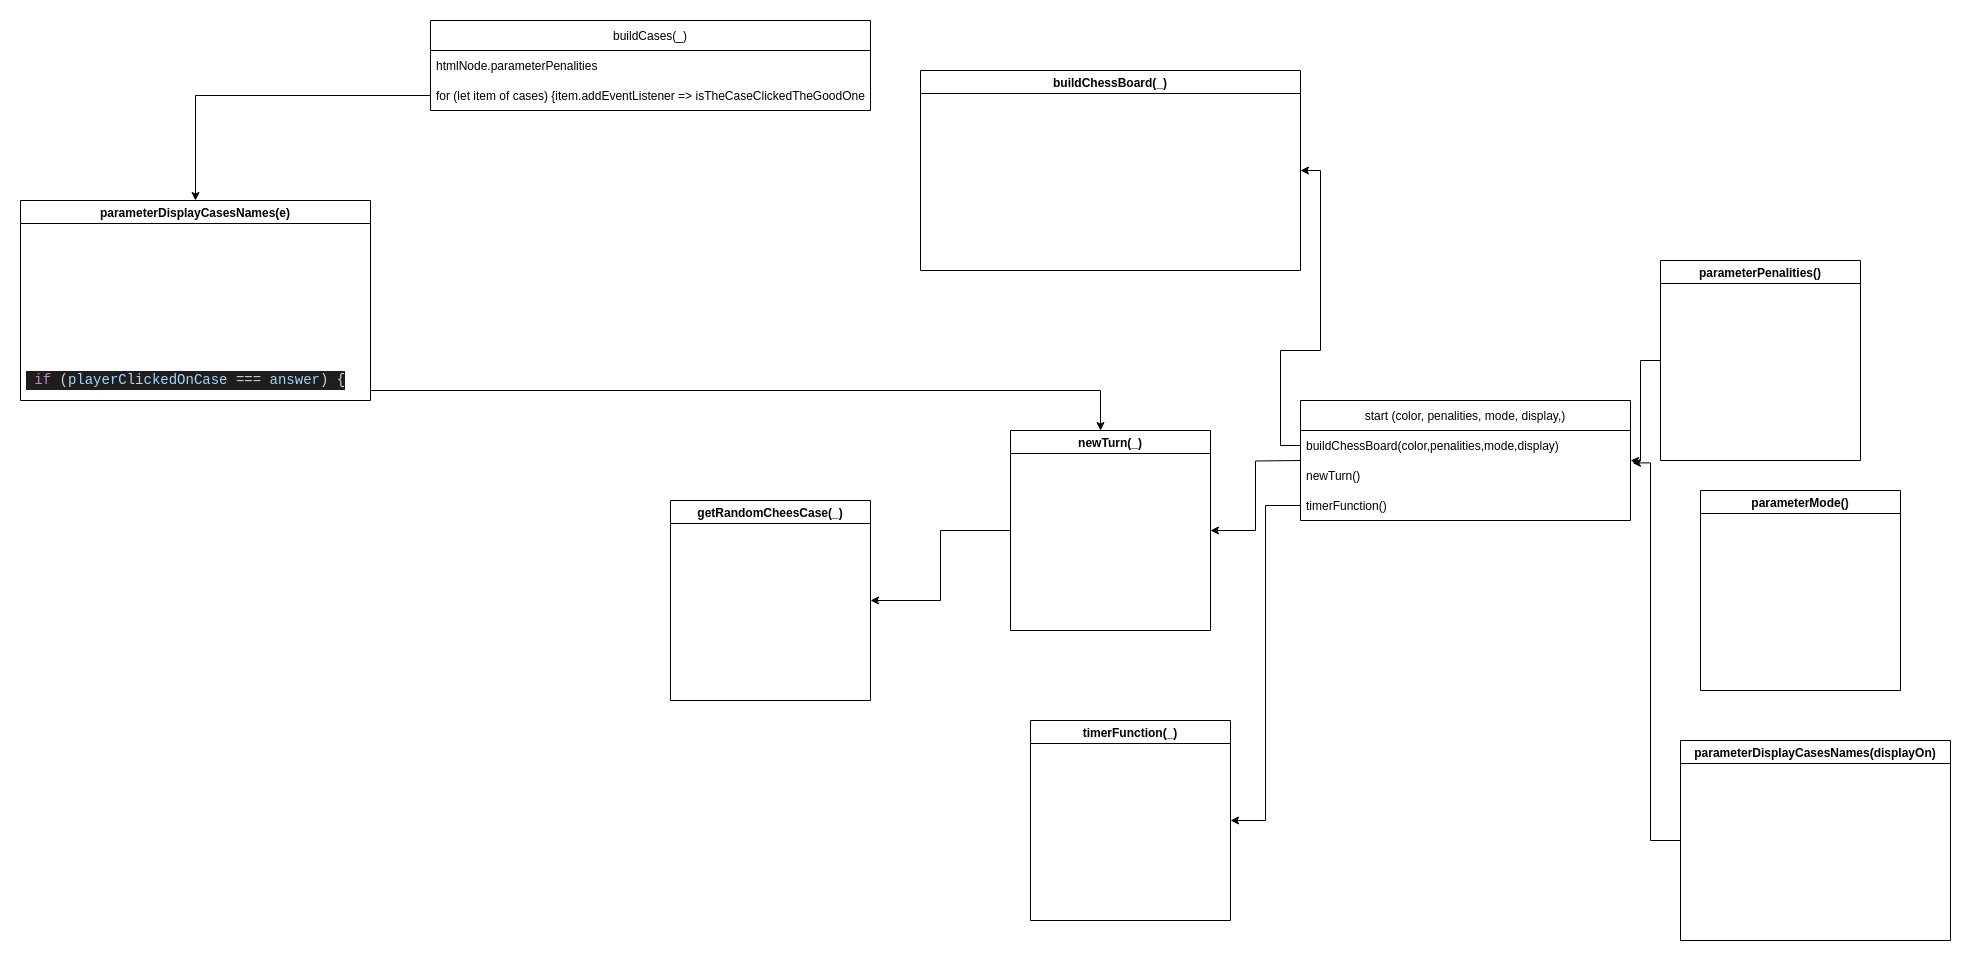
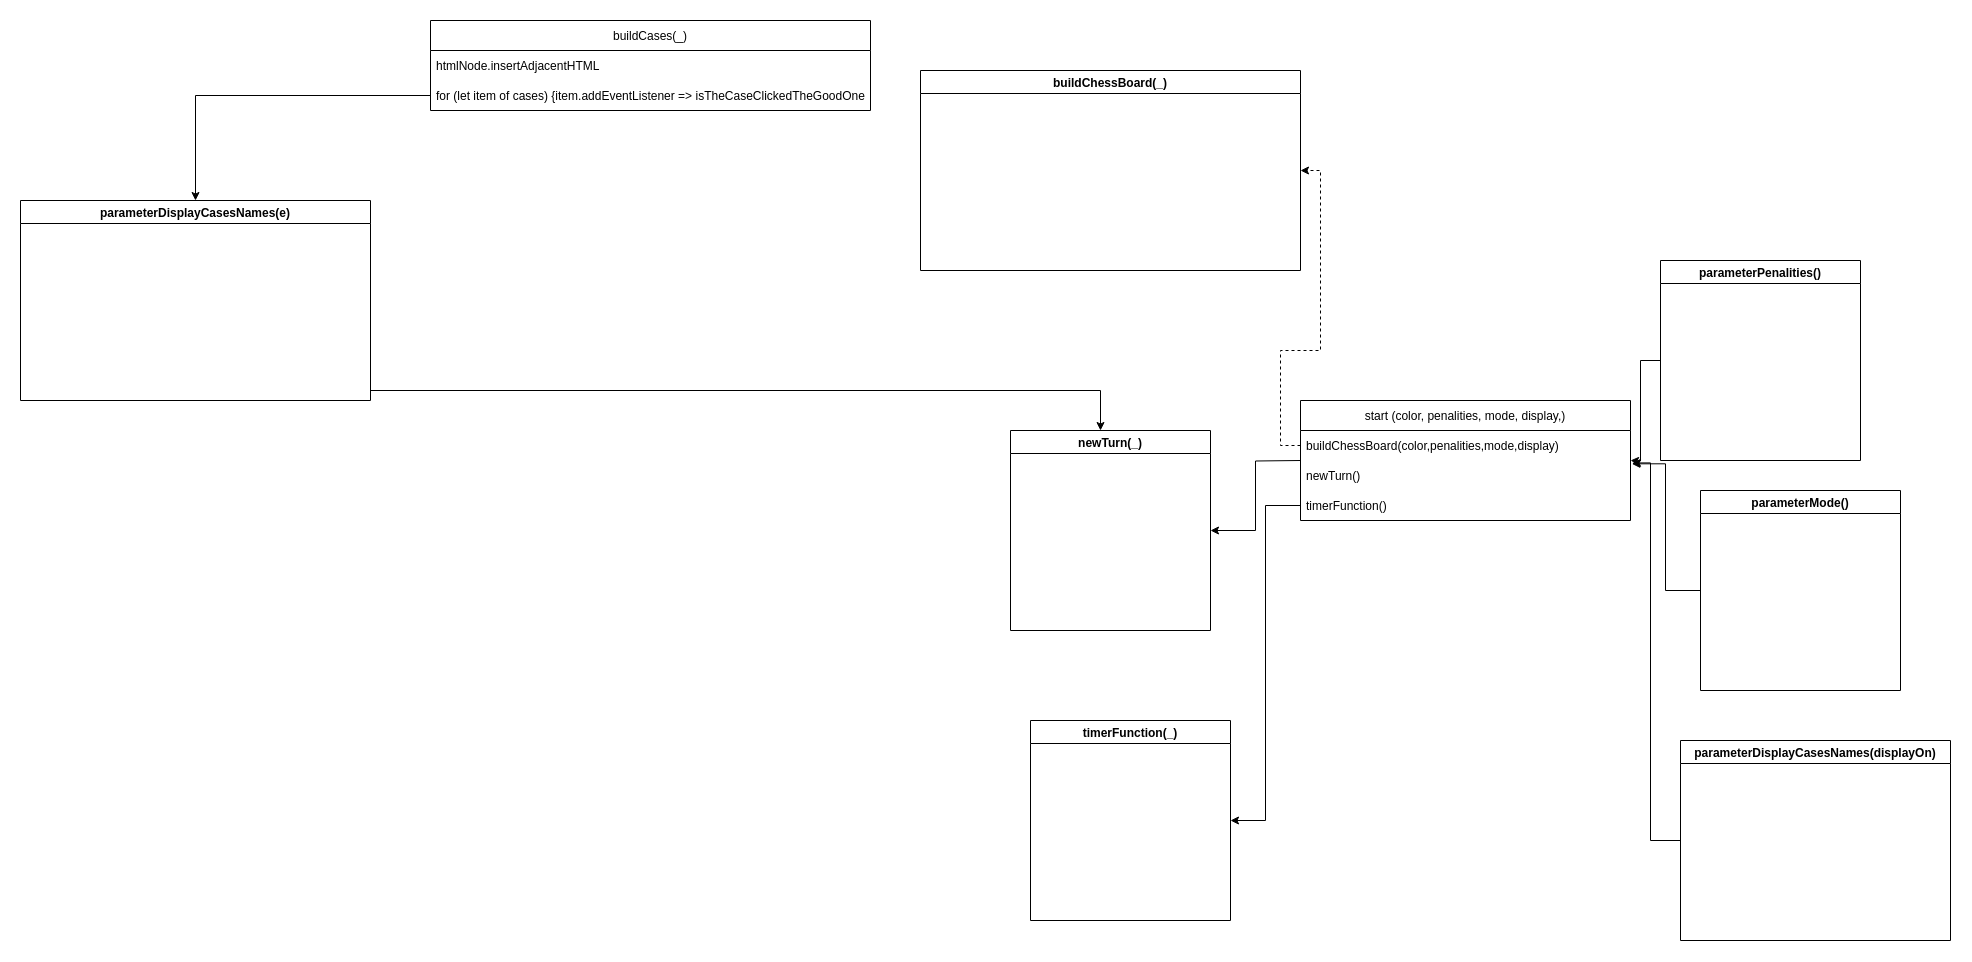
node "htmlNode.parameterPenalities": label "htmlNode.parameterPenalities" -> "htmlNode.insertAdjacentHTML"
edge "buildChessBoard(color,penalities,mode,display)" -> "buildChessBoard(_)": style solid -> dashed
node "if (playerClickedOnCase === answer) {": removed
edge "parameterMode()" -> "newTurn()": added
edge "newTurn(_)" -> "getRandomCheesCase(_)": removed
node "getRandomCheesCase(_)": removed
